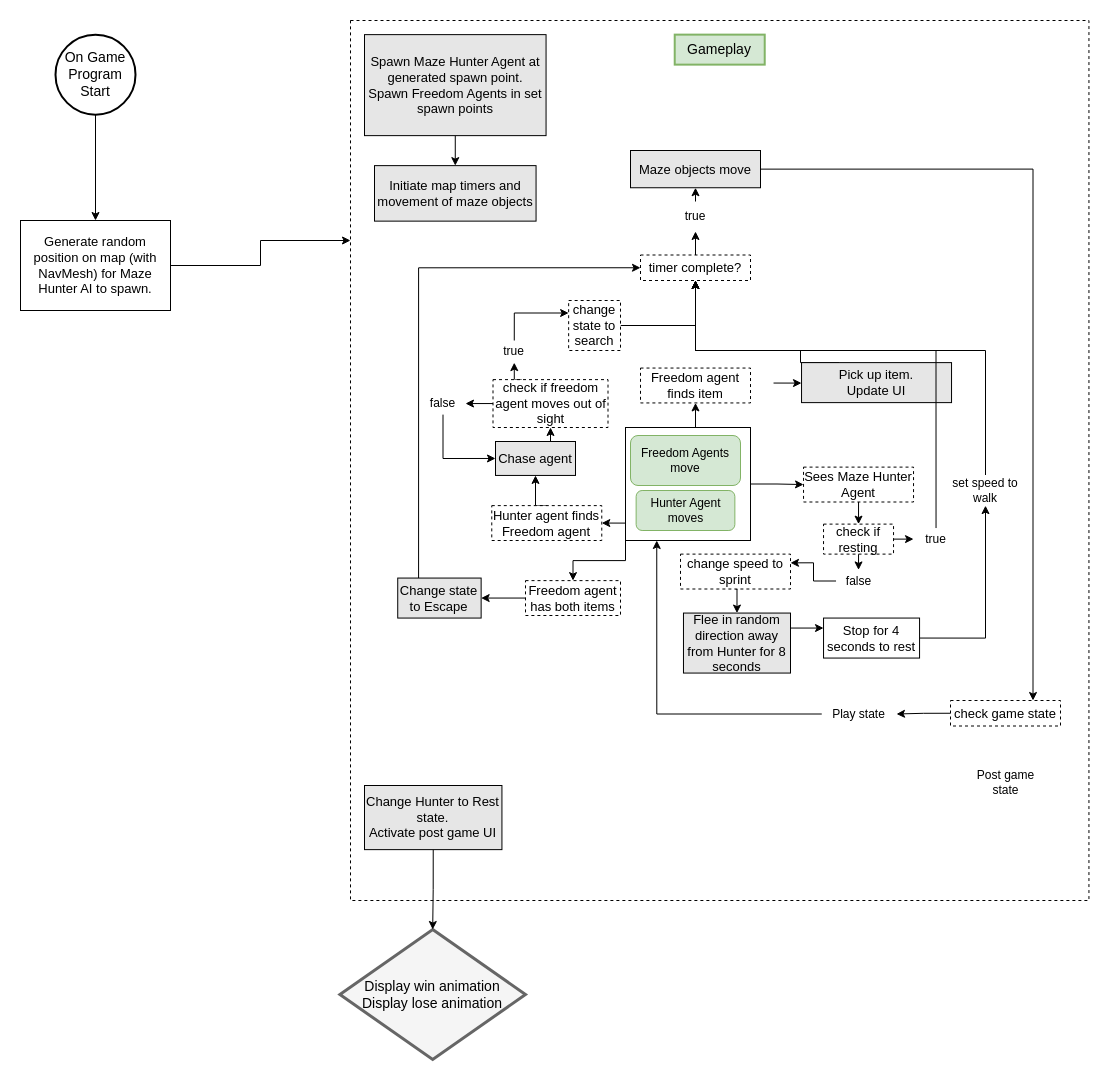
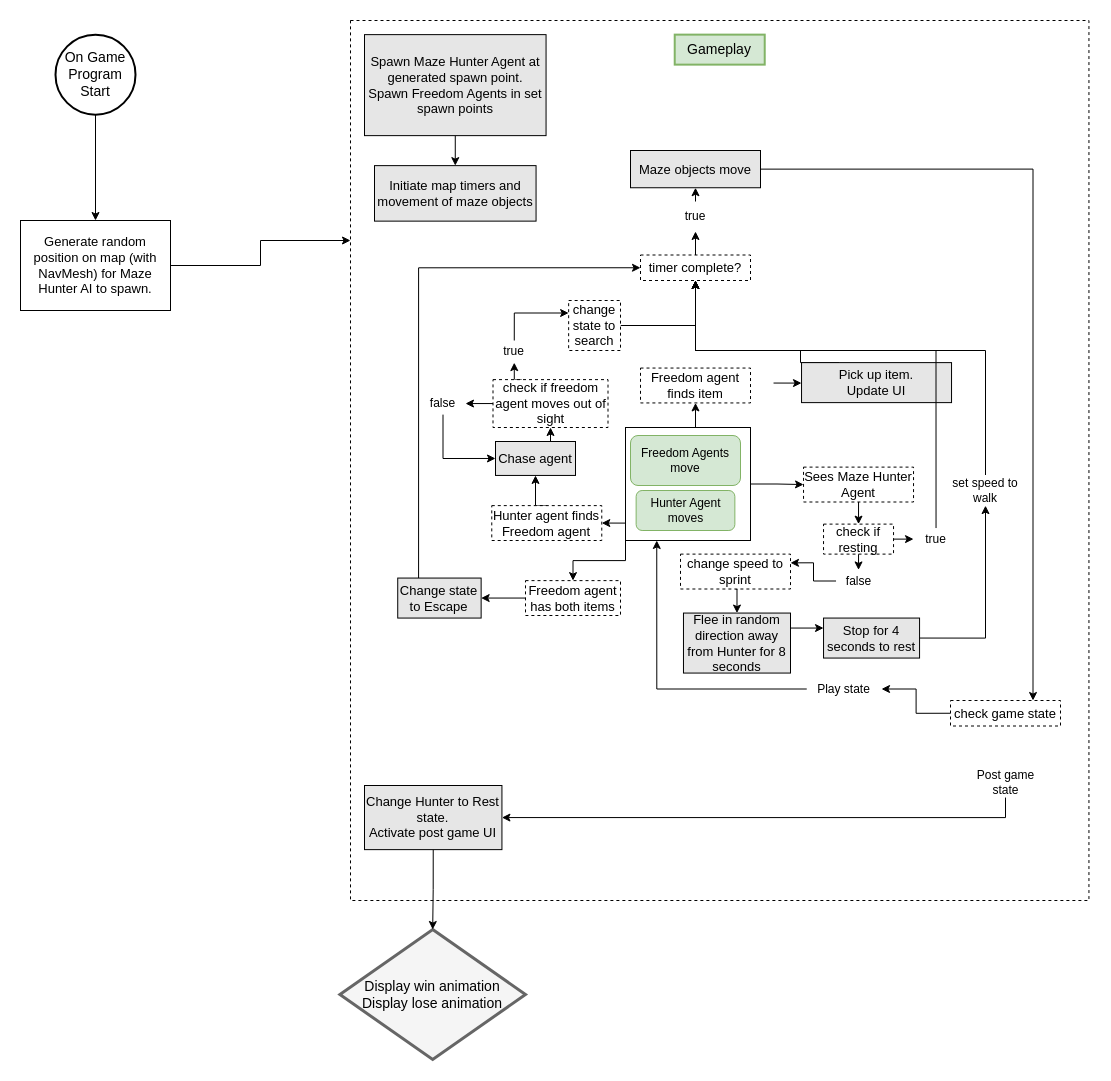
node "Stop for 4 seconds to rest": fillcolor #ffffff -> #e6e6e6
node "Play state": moved (859, 714) -> (844, 689)
edge "Post game state" -> "Change Hunter to Rest state. Activate post game UI": added
